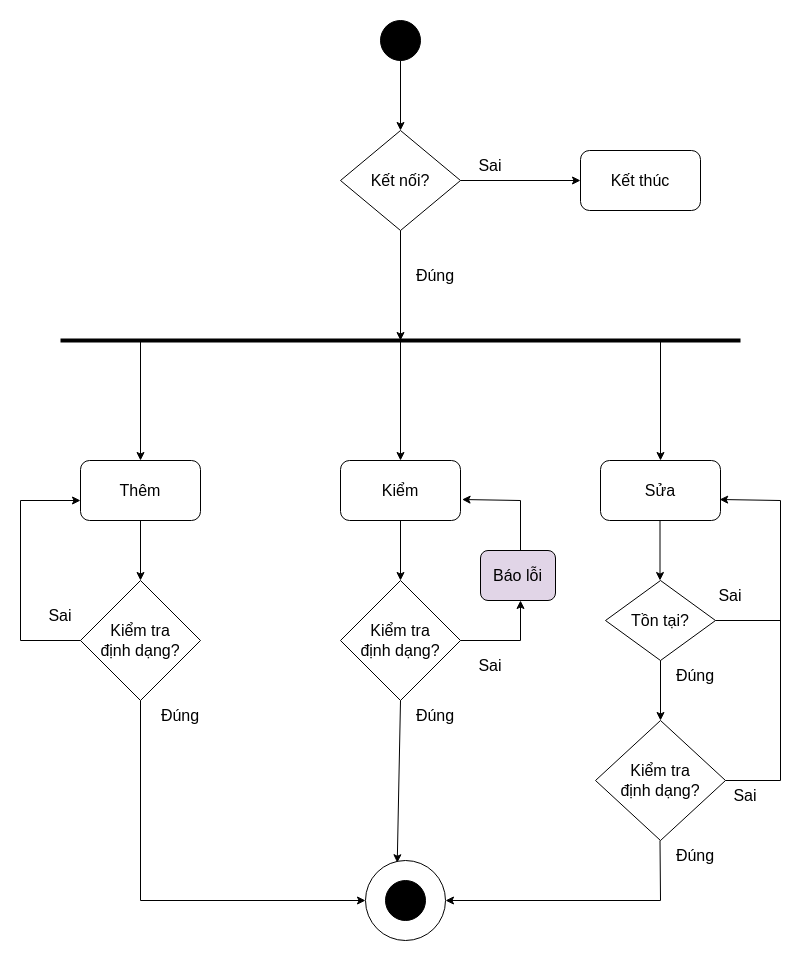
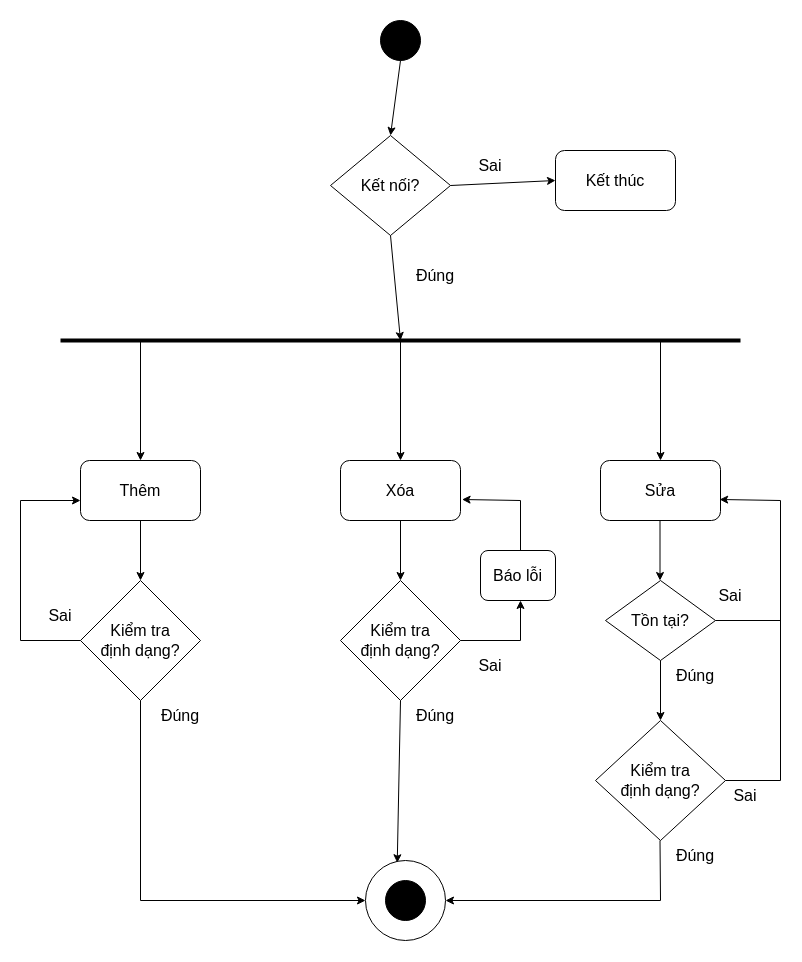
node "Kết nối?": moved (401, 181) -> (391, 186)
node "Kết thúc": moved (641, 181) -> (616, 181)
node "Kiểm": label "Kiểm" -> "Xóa"
node "Báo lỗi": fillcolor #e1d5e7 -> #ffffff
